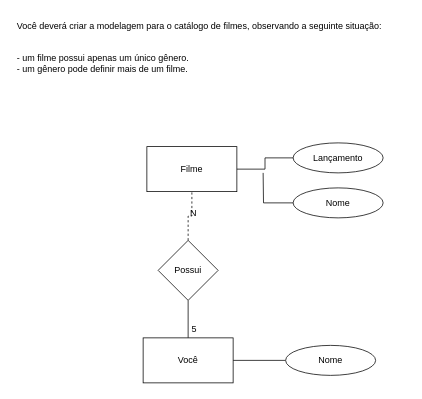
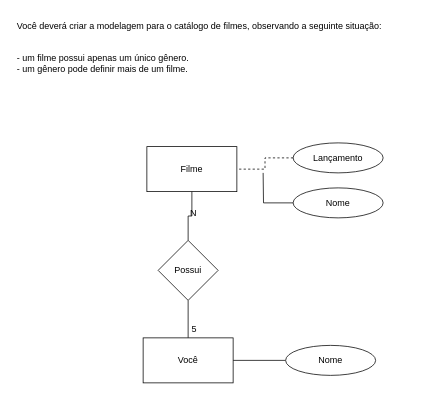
edge "Lançamento" -- "Filme": style solid -> dashed
edge "Filme" -- "Possui": style dashed -> solid
